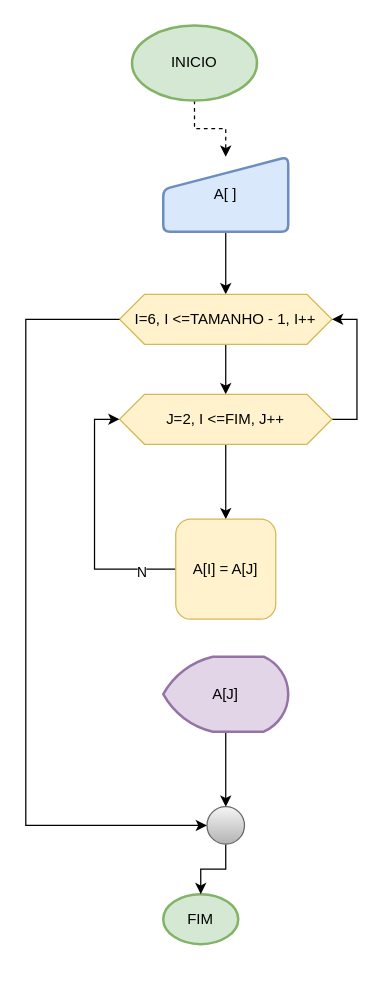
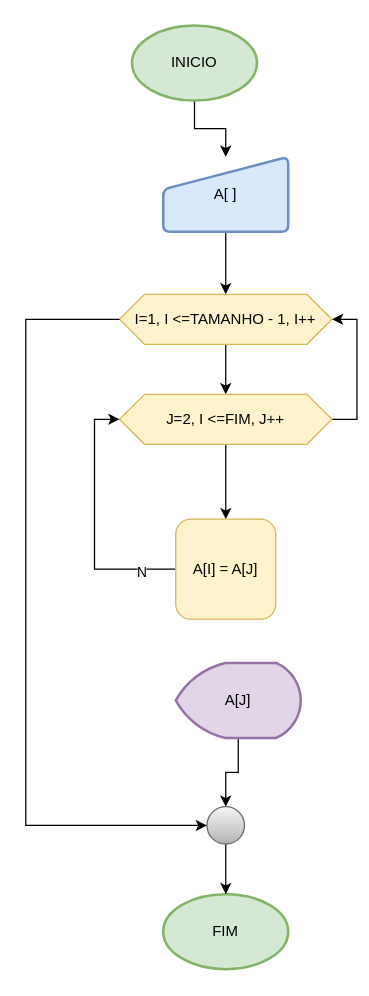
edge "INICIO" -> "A[ ]": style dashed -> solid
node "I=6, I <=TAMANHO - 1, I++": label "I=6, I <=TAMANHO - 1, I++" -> "I=1, I <=TAMANHO - 1, I++"
node "A[J]": moved (226, 694) -> (238, 701)
node "FIM": size 75x50 -> 125x75
